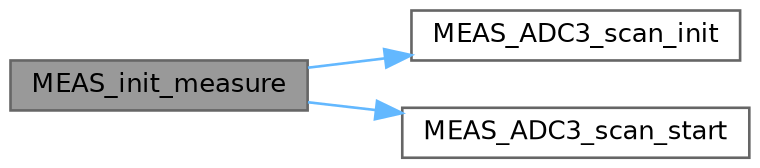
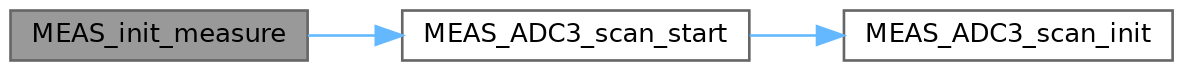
edge "MEAS_init_measure" -> "MEAS_ADC3_scan_init": now "MEAS_ADC3_scan_start" -> "MEAS_ADC3_scan_init"
